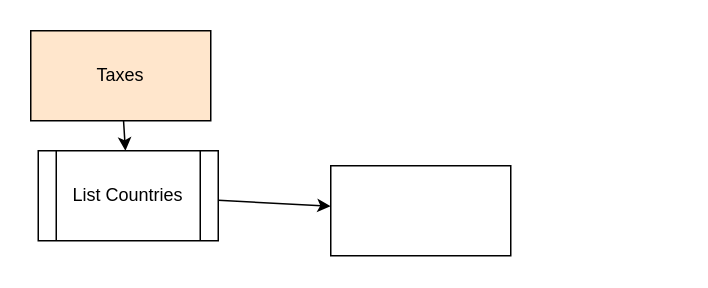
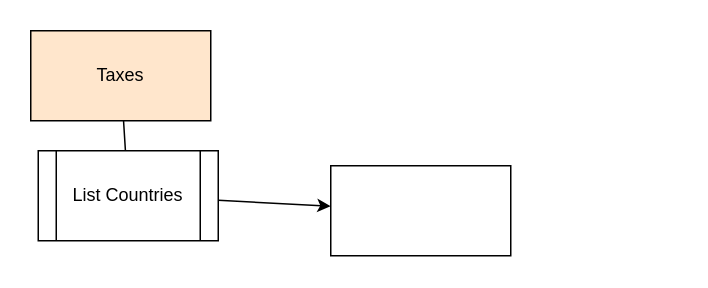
edge "Taxes" -> "List Countries": arrowhead classic -> none
